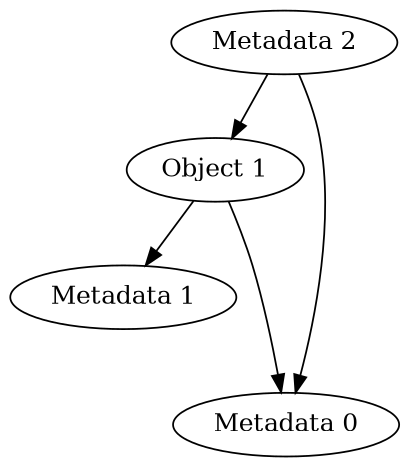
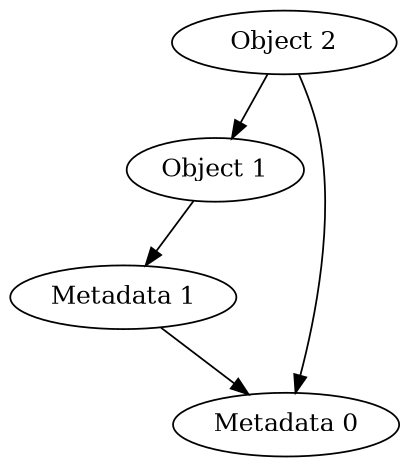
node "Metadata 2": label "Metadata 2" -> "Object 2"
edge "Object 1" -> "Metadata 0": now "Metadata 1" -> "Metadata 0"
